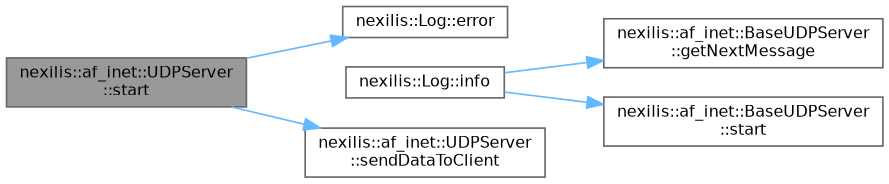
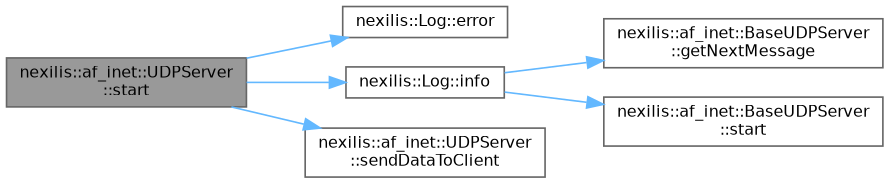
edge "nexilis::af_inet::UDPServer ::start" -> "nexilis::Log::info": added
